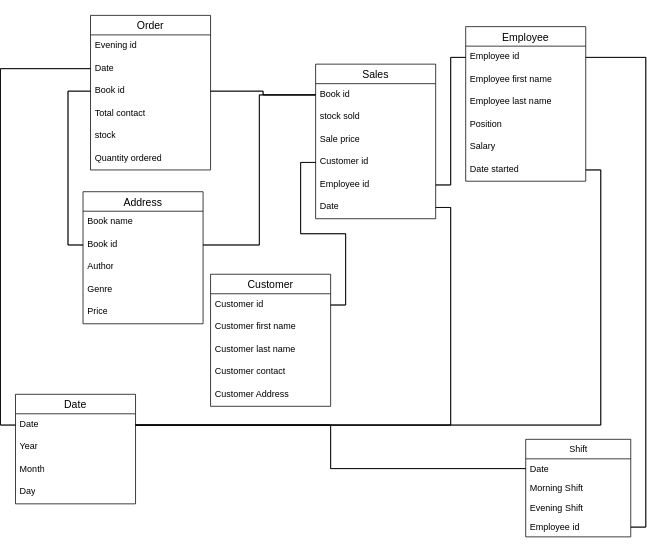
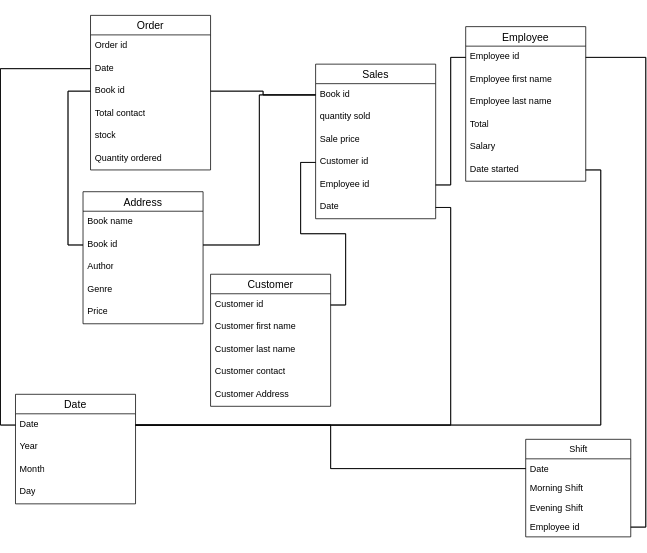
node "Evening id": label "Evening id" -> "Order id"
node "stock sold": label "stock sold" -> "quantity sold"
node "Position": label "Position" -> "Total"
